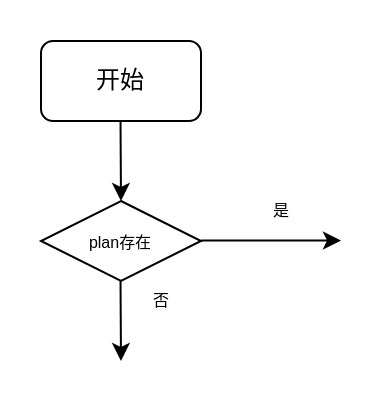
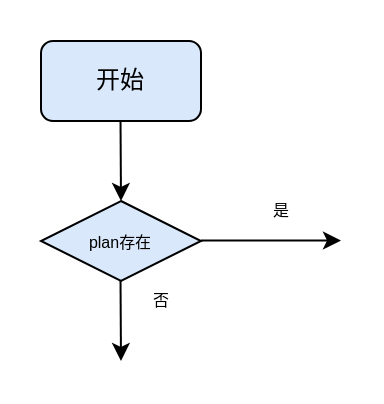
node "开始": fillcolor #ffffff -> #dae8fc
node "plan存在": fillcolor #ffffff -> #dae8fc
